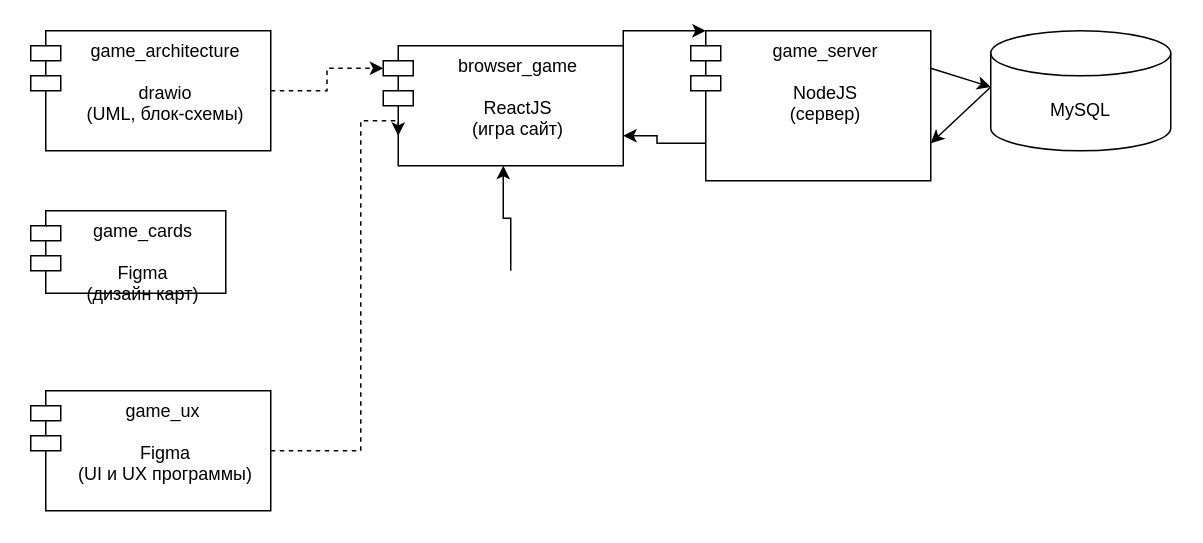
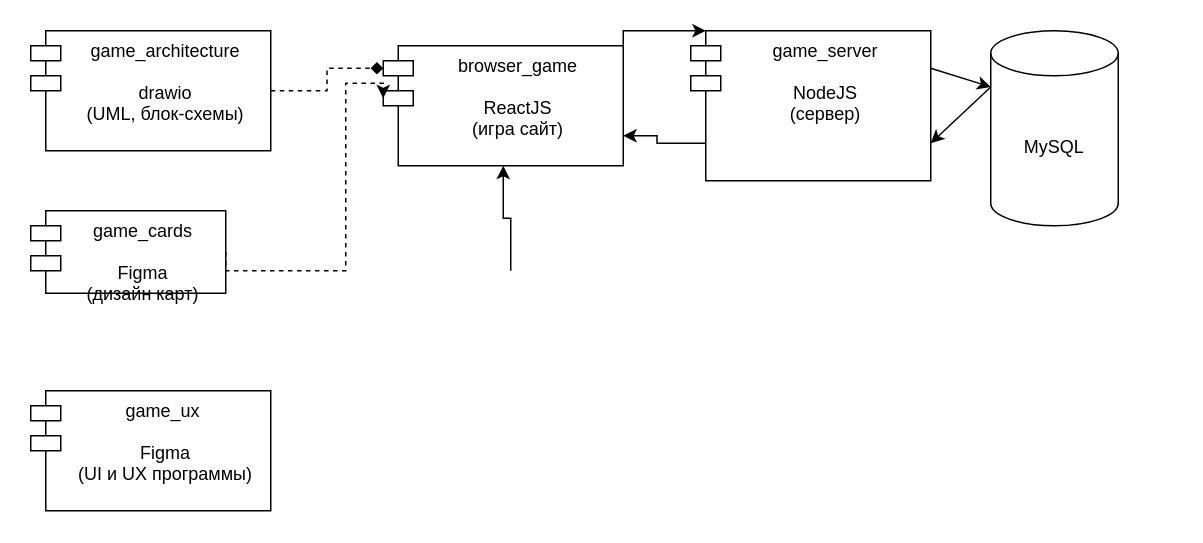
edge "game_architecture drawio (UML, блок-схемы)" -> "browser_game ReactJS (игра сайт)": arrowhead classic -> diamond
node "MySQL": size 180x120 -> 128x195
edge "game_cards Figma (дизайн карт)" -> "browser_game ReactJS (игра сайт)": added
edge "game_ux Figma (UI и UX программы)" -> "browser_game ReactJS (игра сайт)": removed
